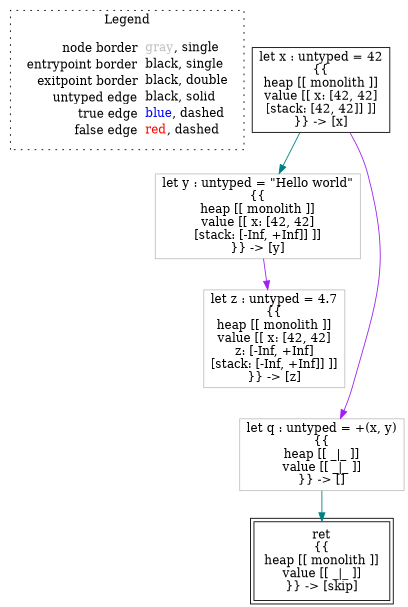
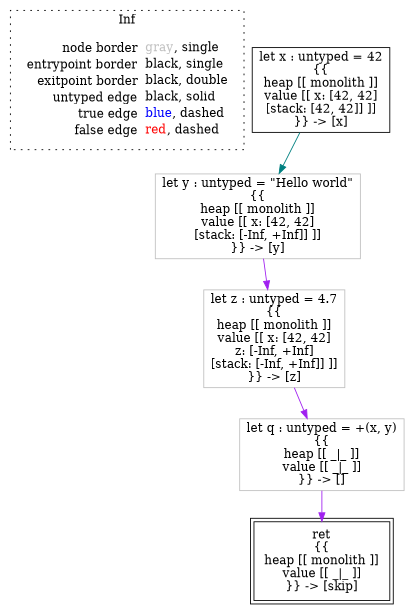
cluster "Legend": label "Legend" -> "Inf"
edge "let x : untyped = 42" -> "let q : untyped = +(x, y)": now "let z : untyped = 4.7" -> "let q : untyped = +(x, y)"
edge "let q : untyped = +(x, y)" -> "ret": color teal -> purple
